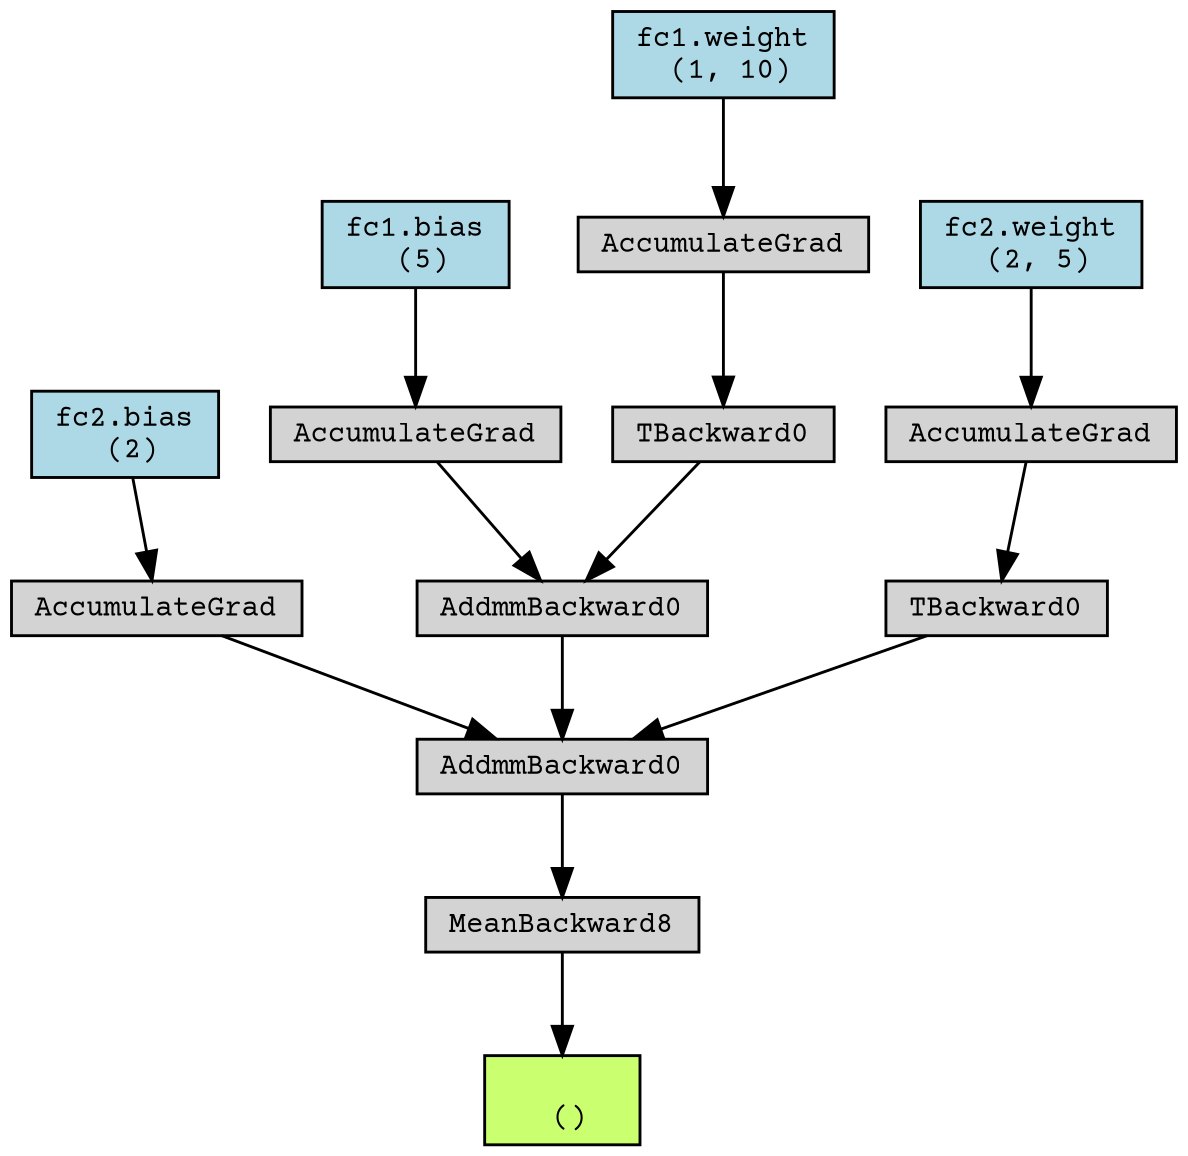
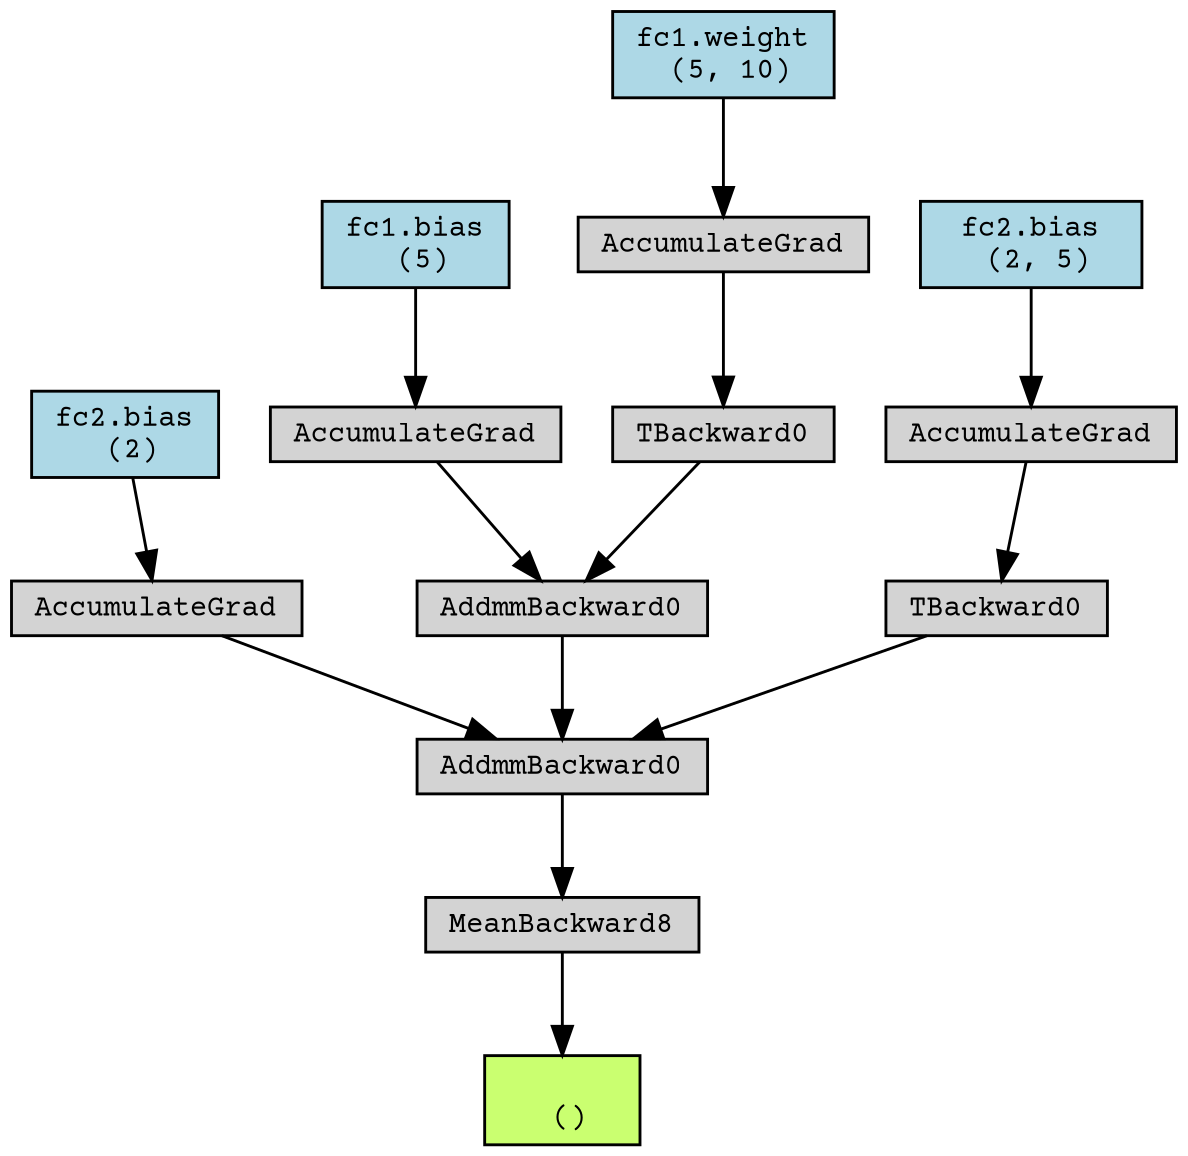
node "fc1.weight (1, 10)": label "fc1.weight (1, 10)" -> "fc1.weight (5, 10)"
node "fc2.weight (2, 5)": label "fc2.weight (2, 5)" -> "fc2.bias (2, 5)"
